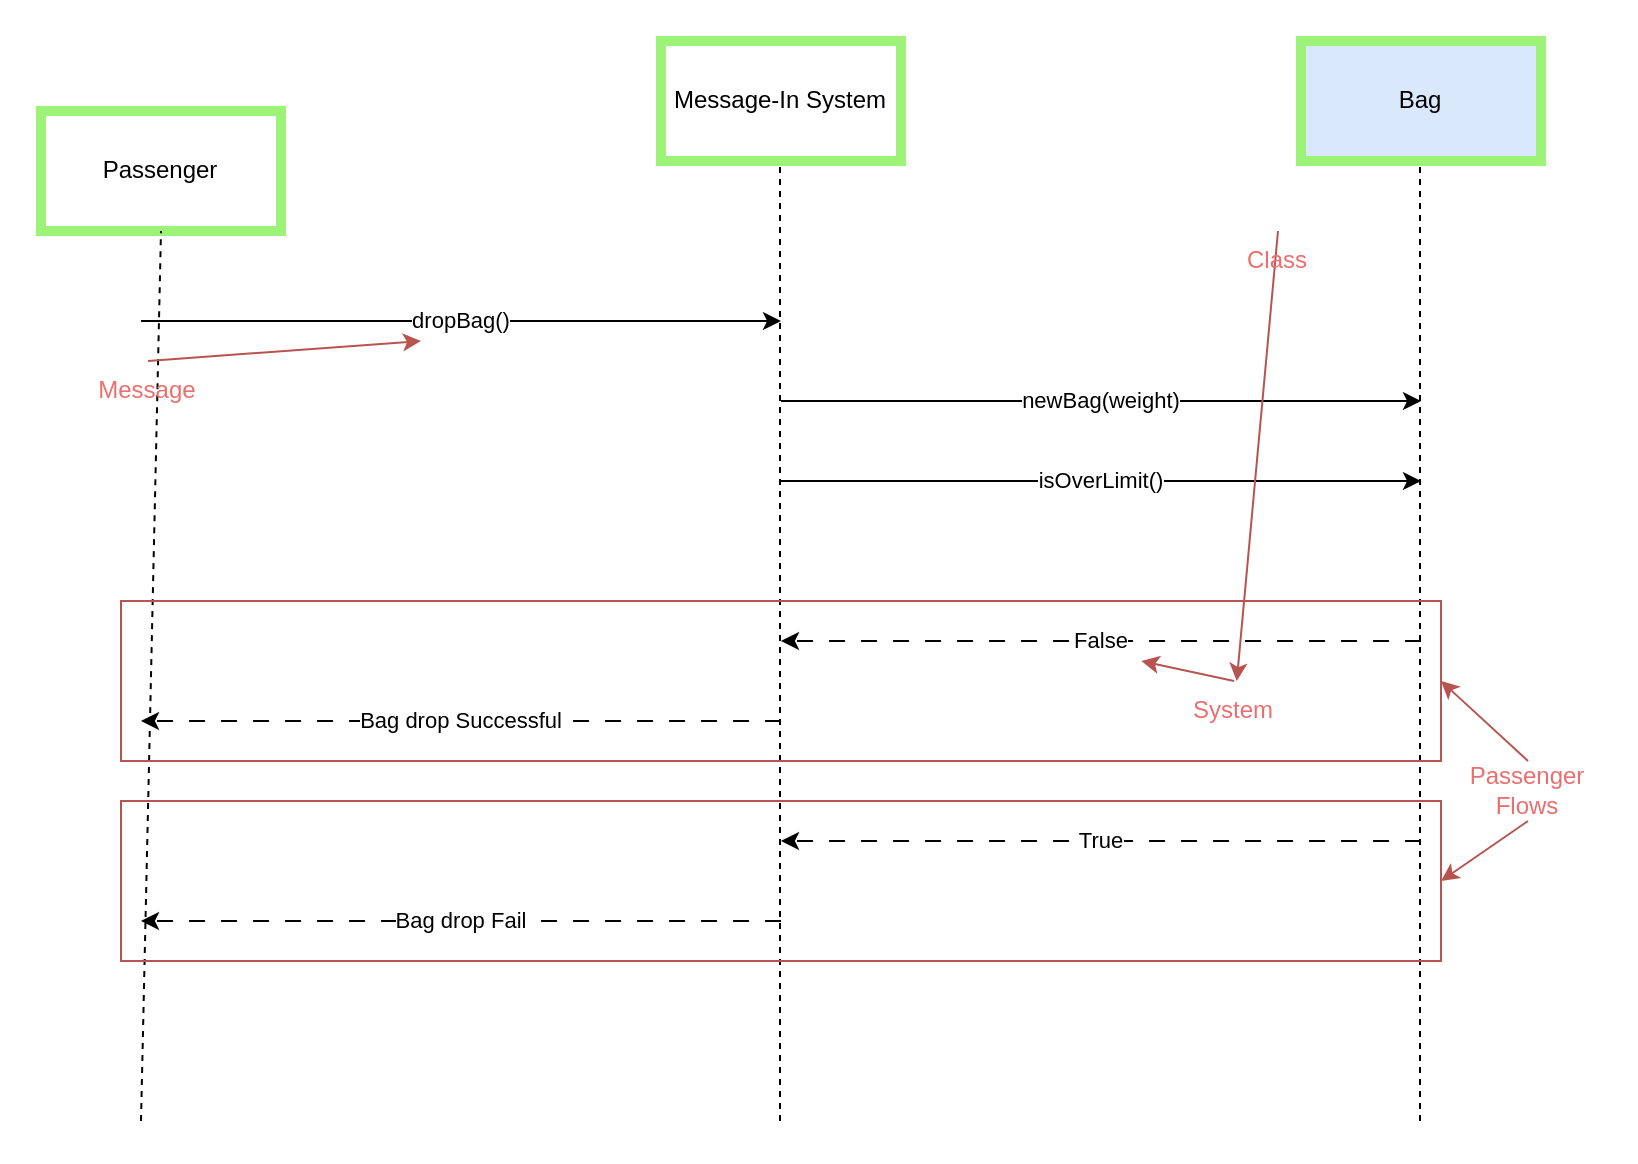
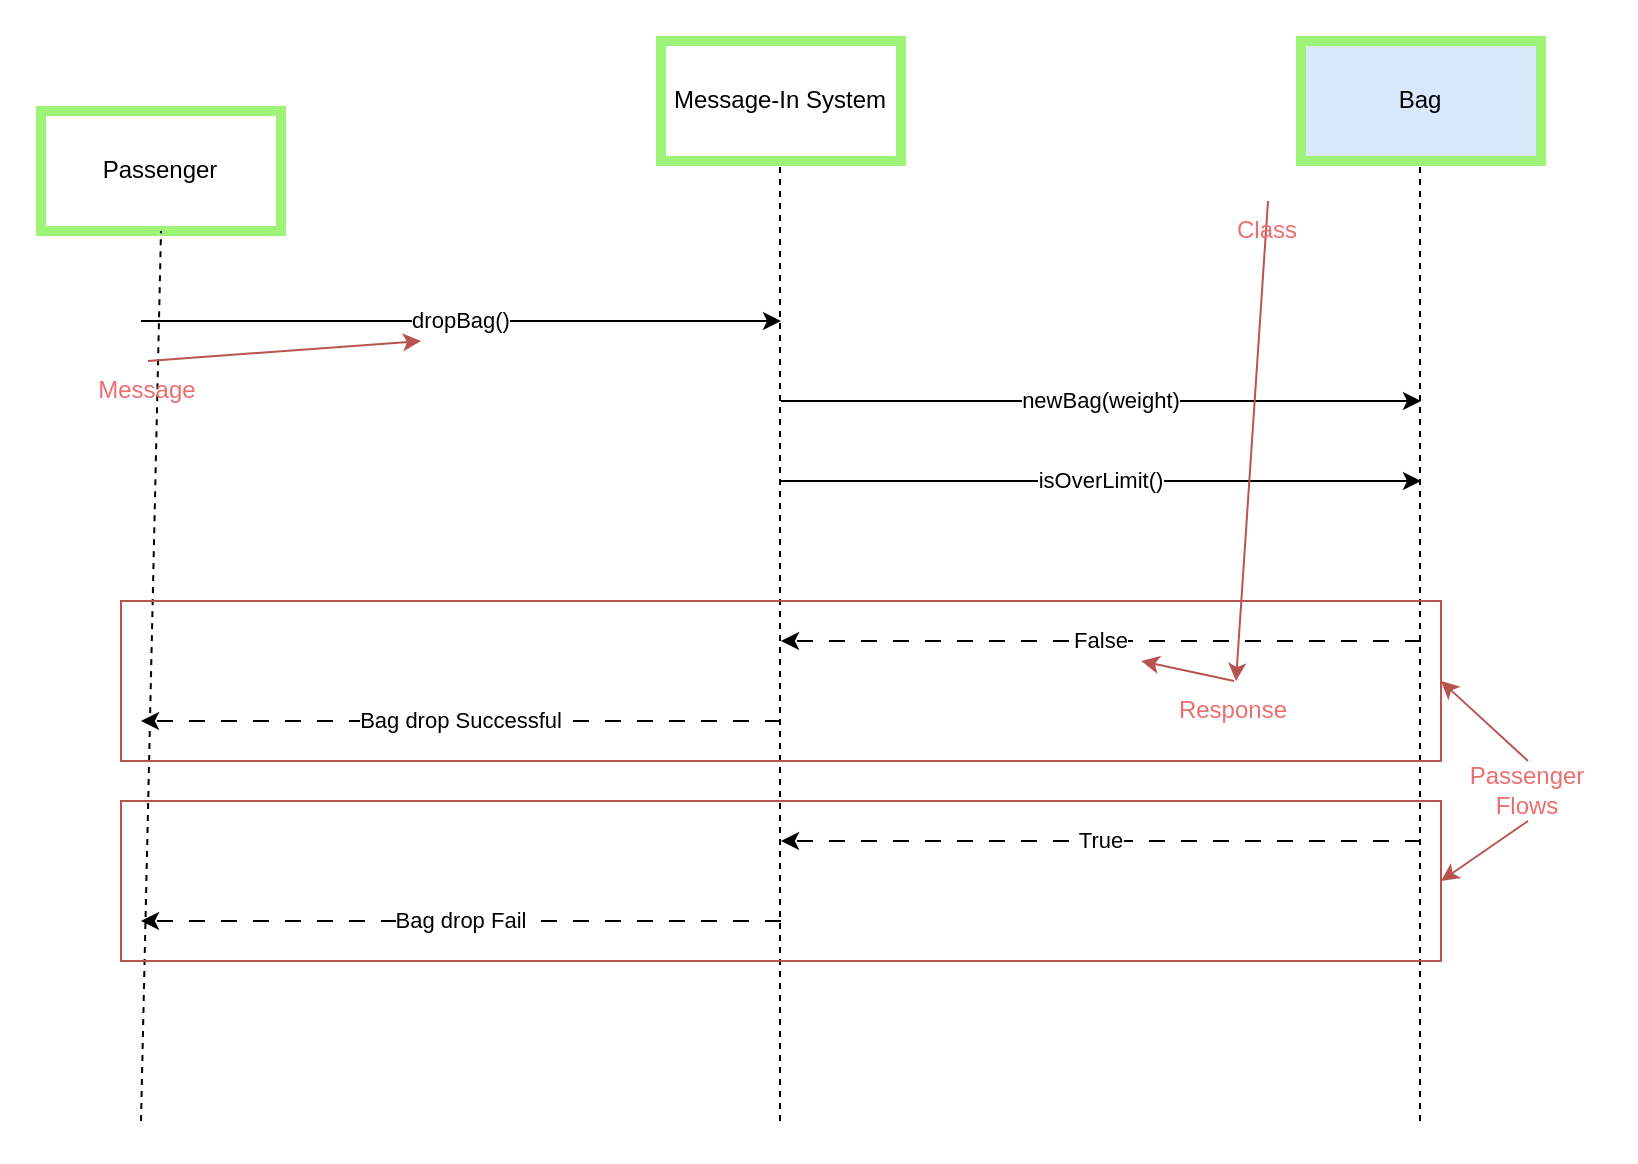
node "Class": moved (1278, 261) -> (1268, 231)
node "System": label "System" -> "Response"
